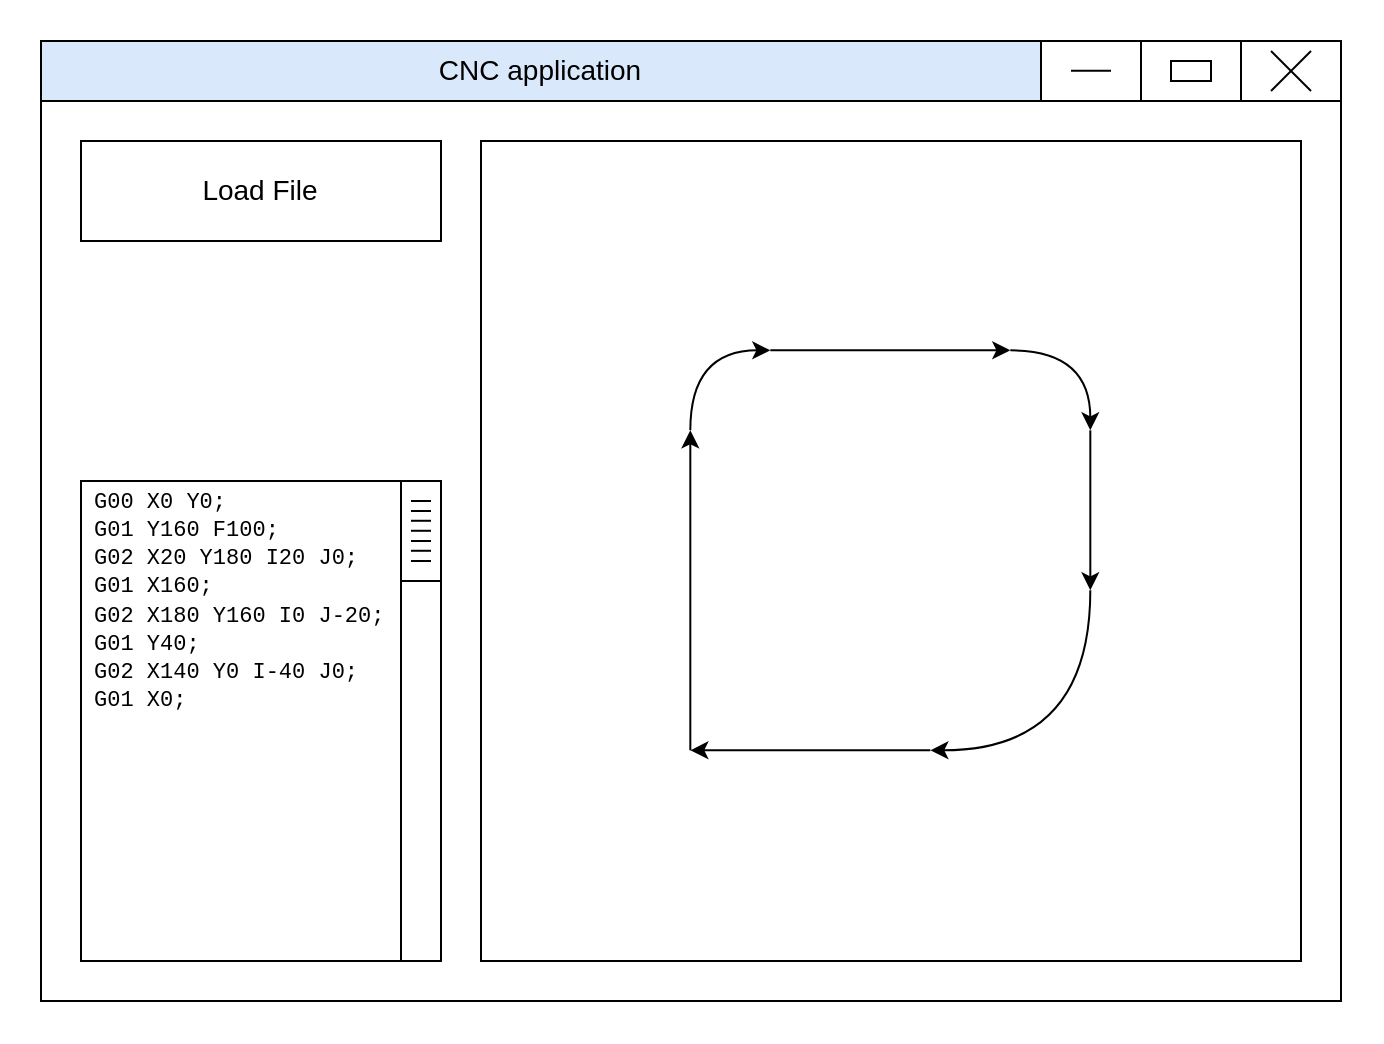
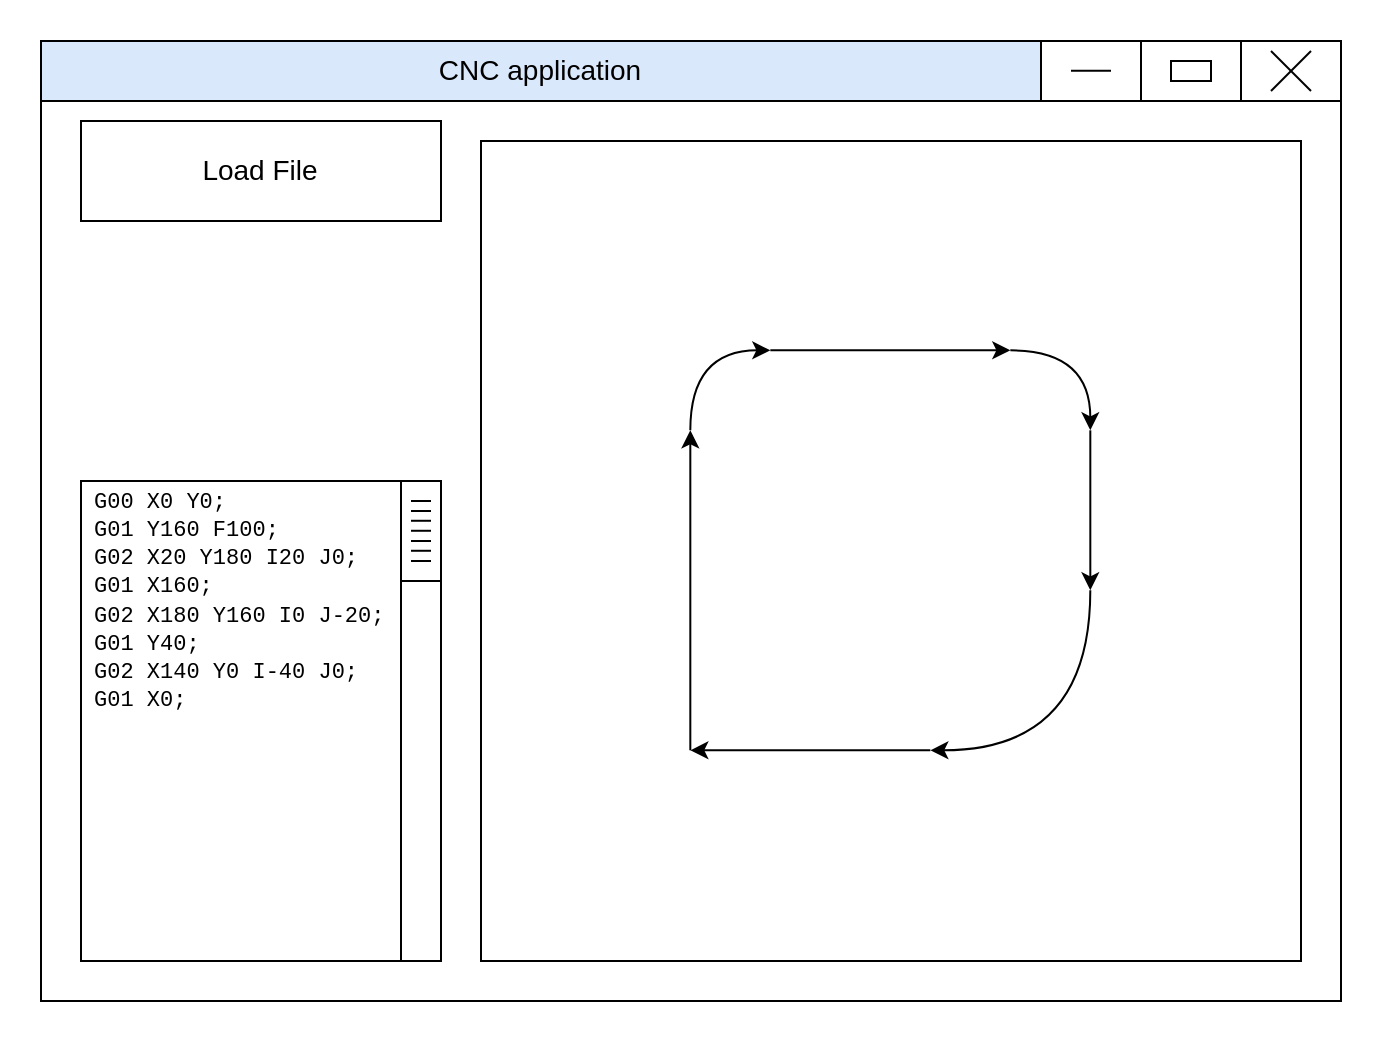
node "Load File": moved (261, 191) -> (261, 171)
